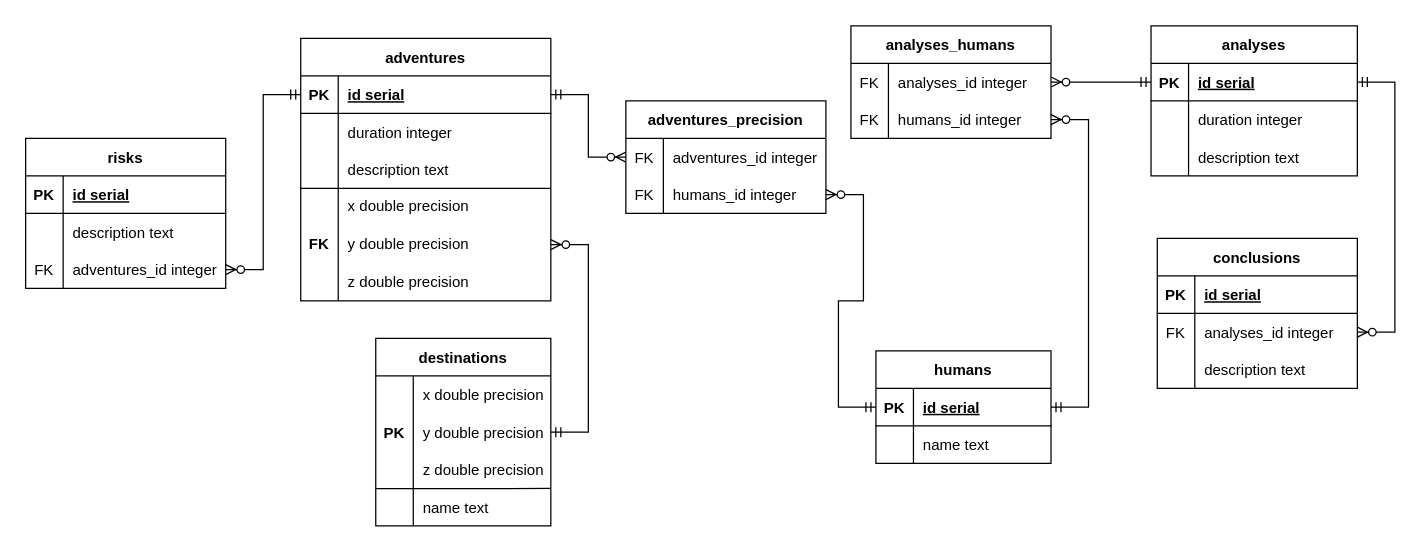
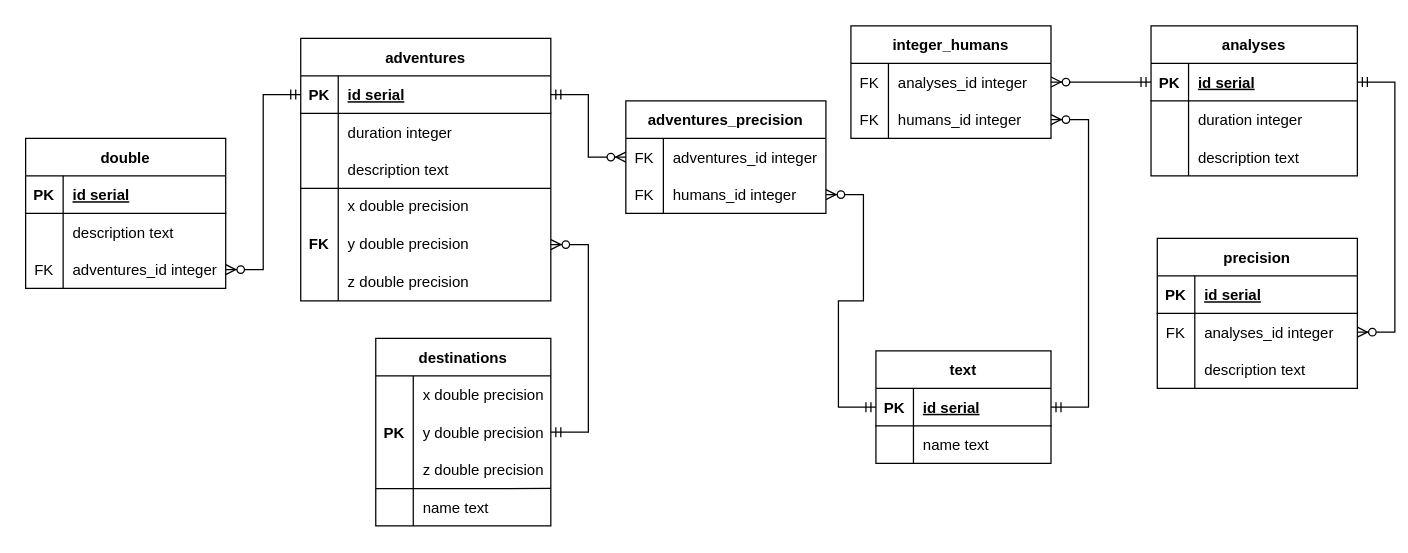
node "analyses_humans": label "analyses_humans" -> "integer_humans"
node "risks": label "risks" -> "double"
node "conclusions": label "conclusions" -> "precision"
node "humans": label "humans" -> "text"
